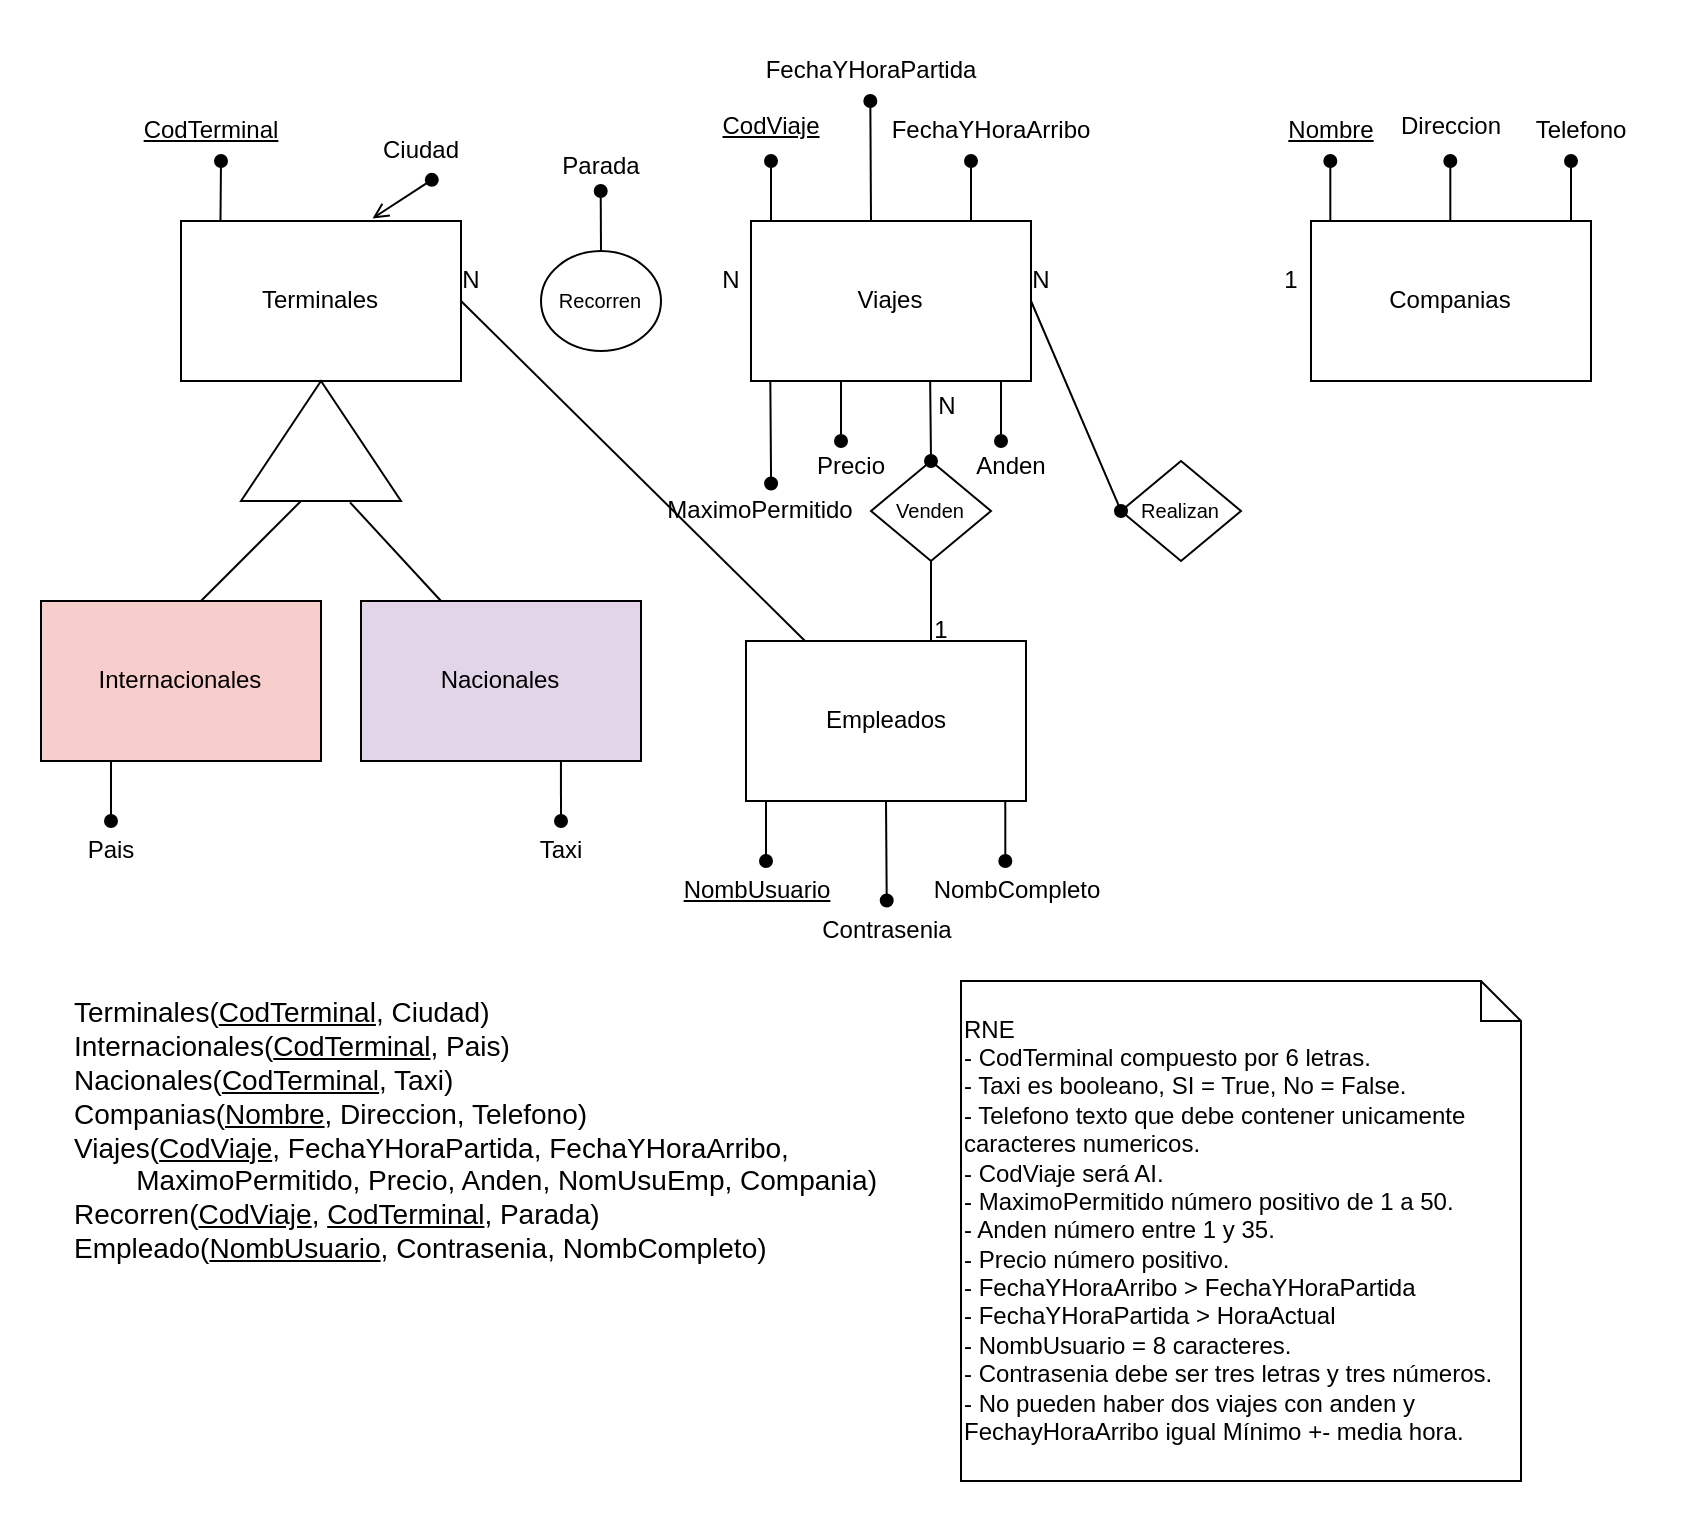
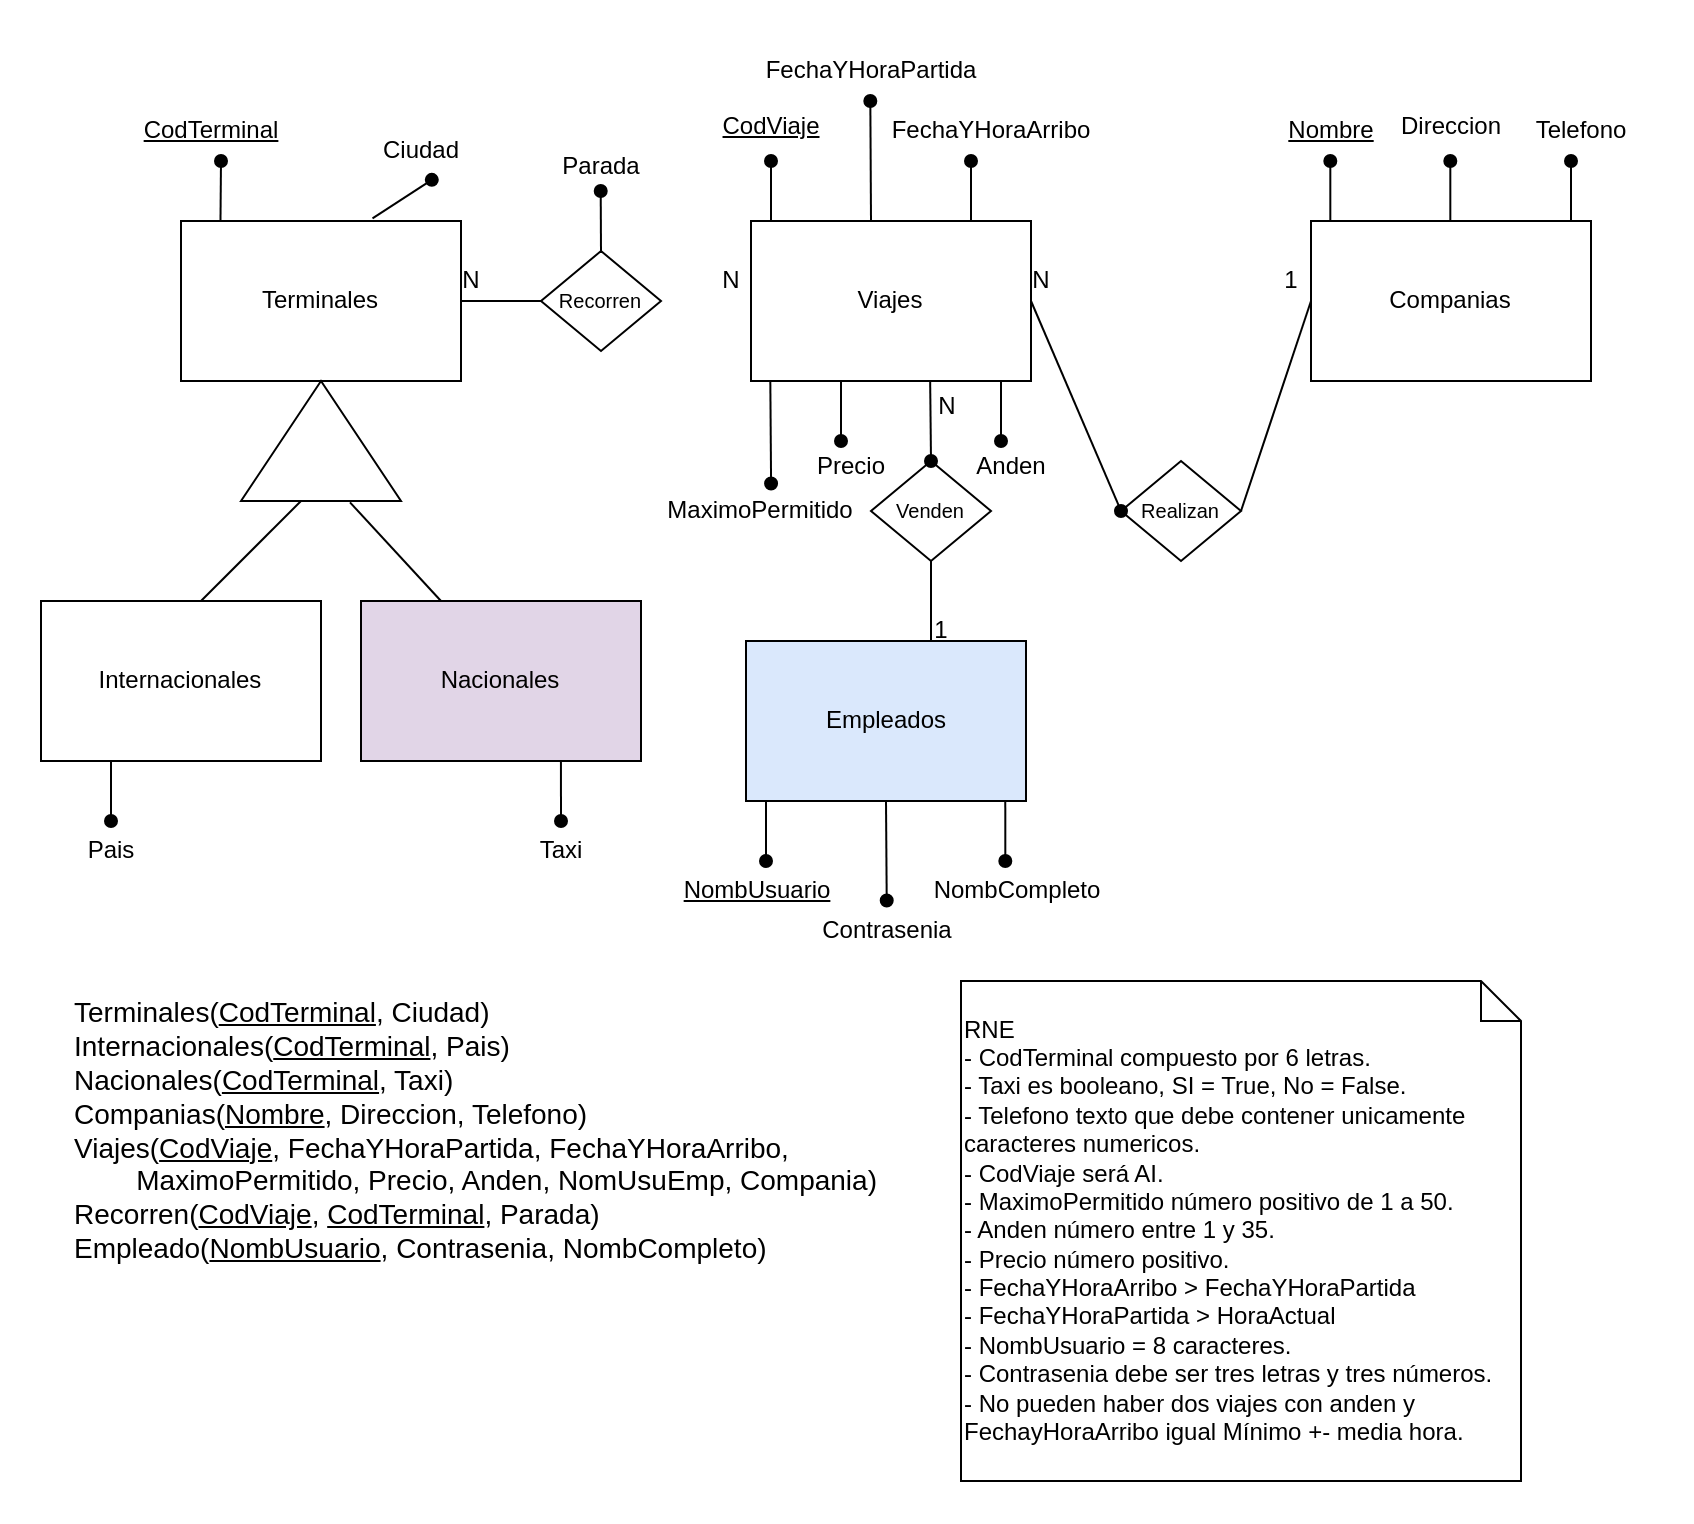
edge "Ciudad" -- "Terminales": arrowhead open -> none
node "Recorren": shape ellipse -> diamond
edge "Companias" -- "Realizan": added
edge "Terminales" -- "Empleados": now "Terminales" -- "Recorren"
node "Internacionales": fillcolor #f8cecc -> #ffffff
node "Empleados": fillcolor #ffffff -> #dae8fc
